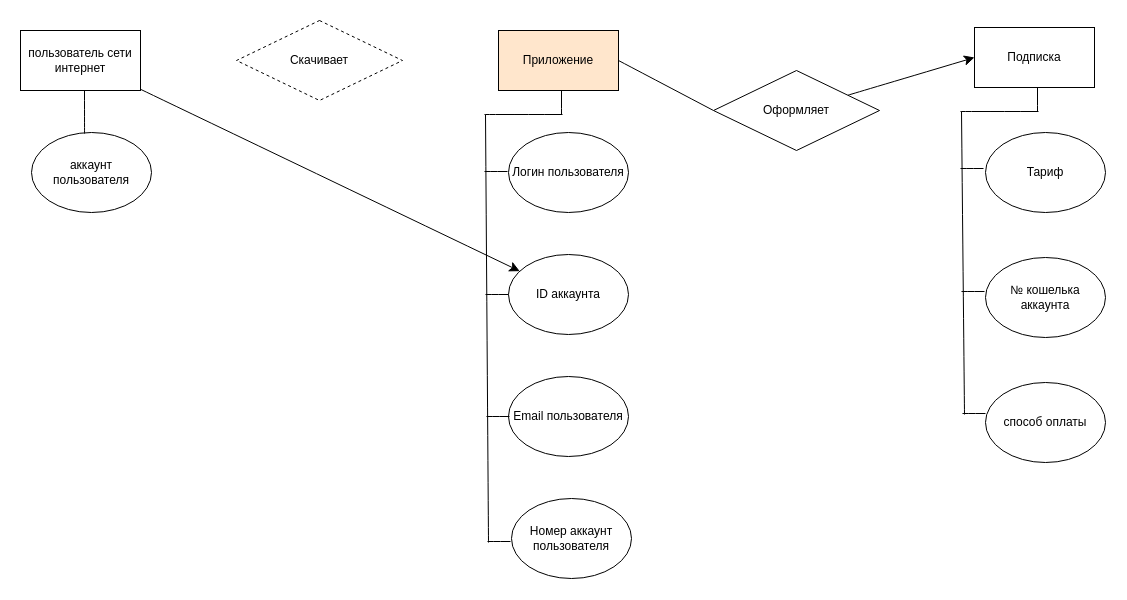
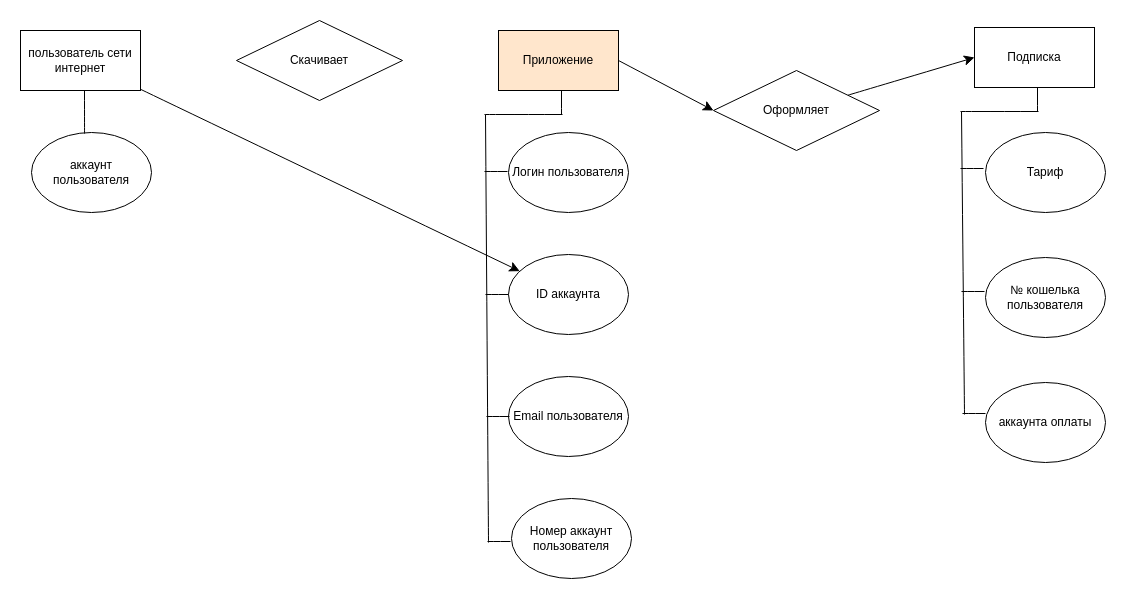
node "Скачивает": style dashed -> solid
edge "Приложение" -- "Оформляет": arrowhead none -> classic
node "№ кошелька аккаунта": label "№ кошелька аккаунта" -> "№ кошелька пользователя"
node "способ оплаты": label "способ оплаты" -> "аккаунта оплаты"
